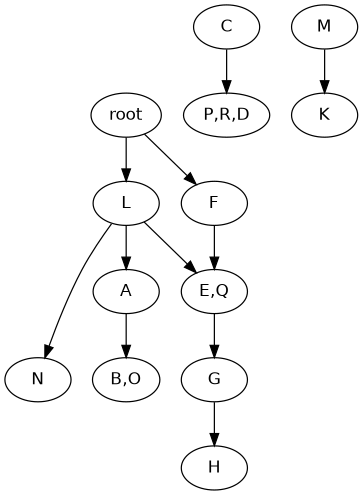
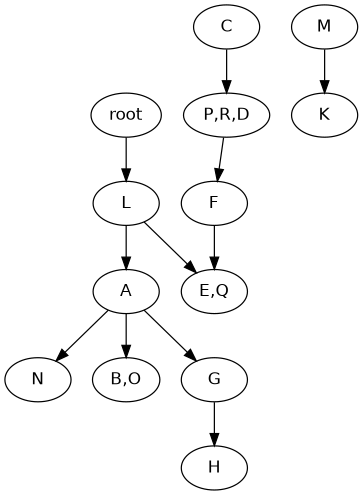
edge "root" -> "F": now "P,R,D" -> "F"
edge "L" -> "N": now "A" -> "N"
edge "E,Q" -> "G": now "A" -> "G"
